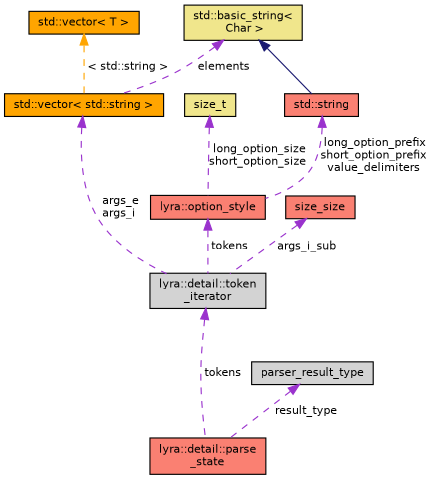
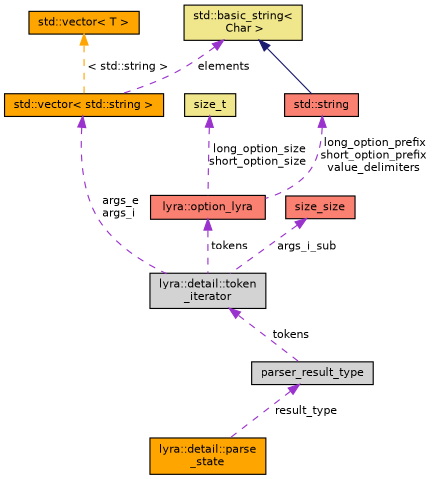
node "lyra::option_style": label "lyra::option_style" -> "lyra::option_lyra"
edge "lyra::detail::parse _state" -> "lyra::detail::token _iterator": now "parser_result_type" -> "lyra::detail::token _iterator"
node "lyra::detail::parse _state": fillcolor salmon -> orange
